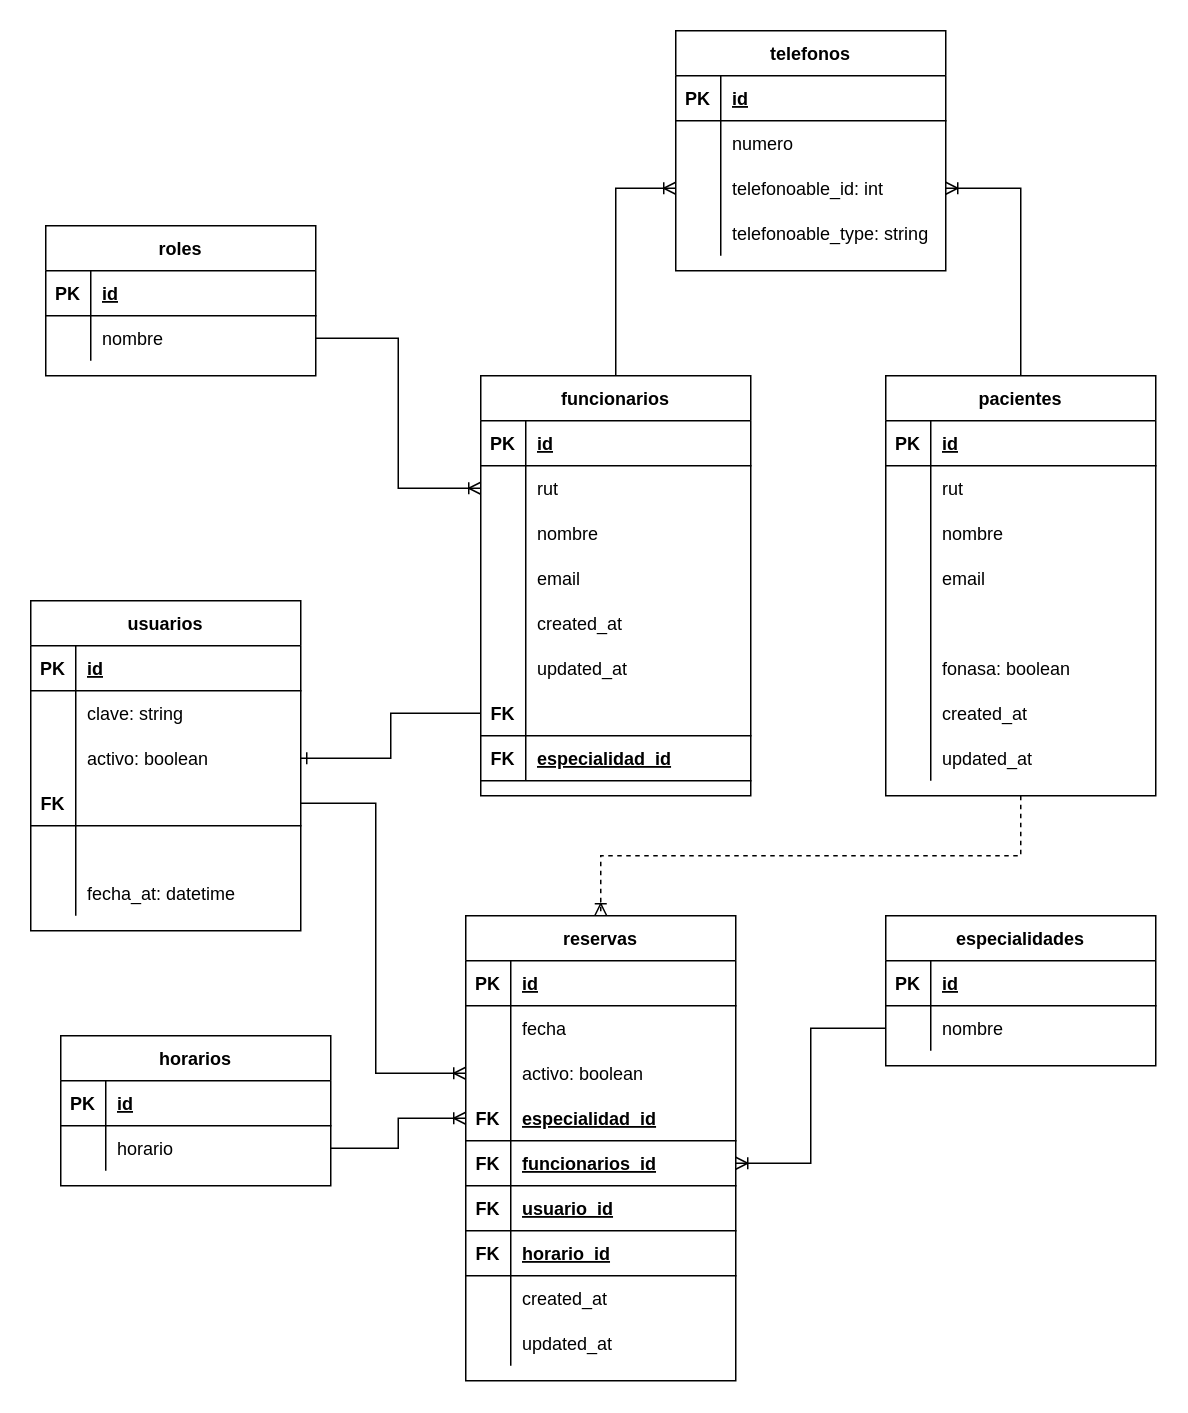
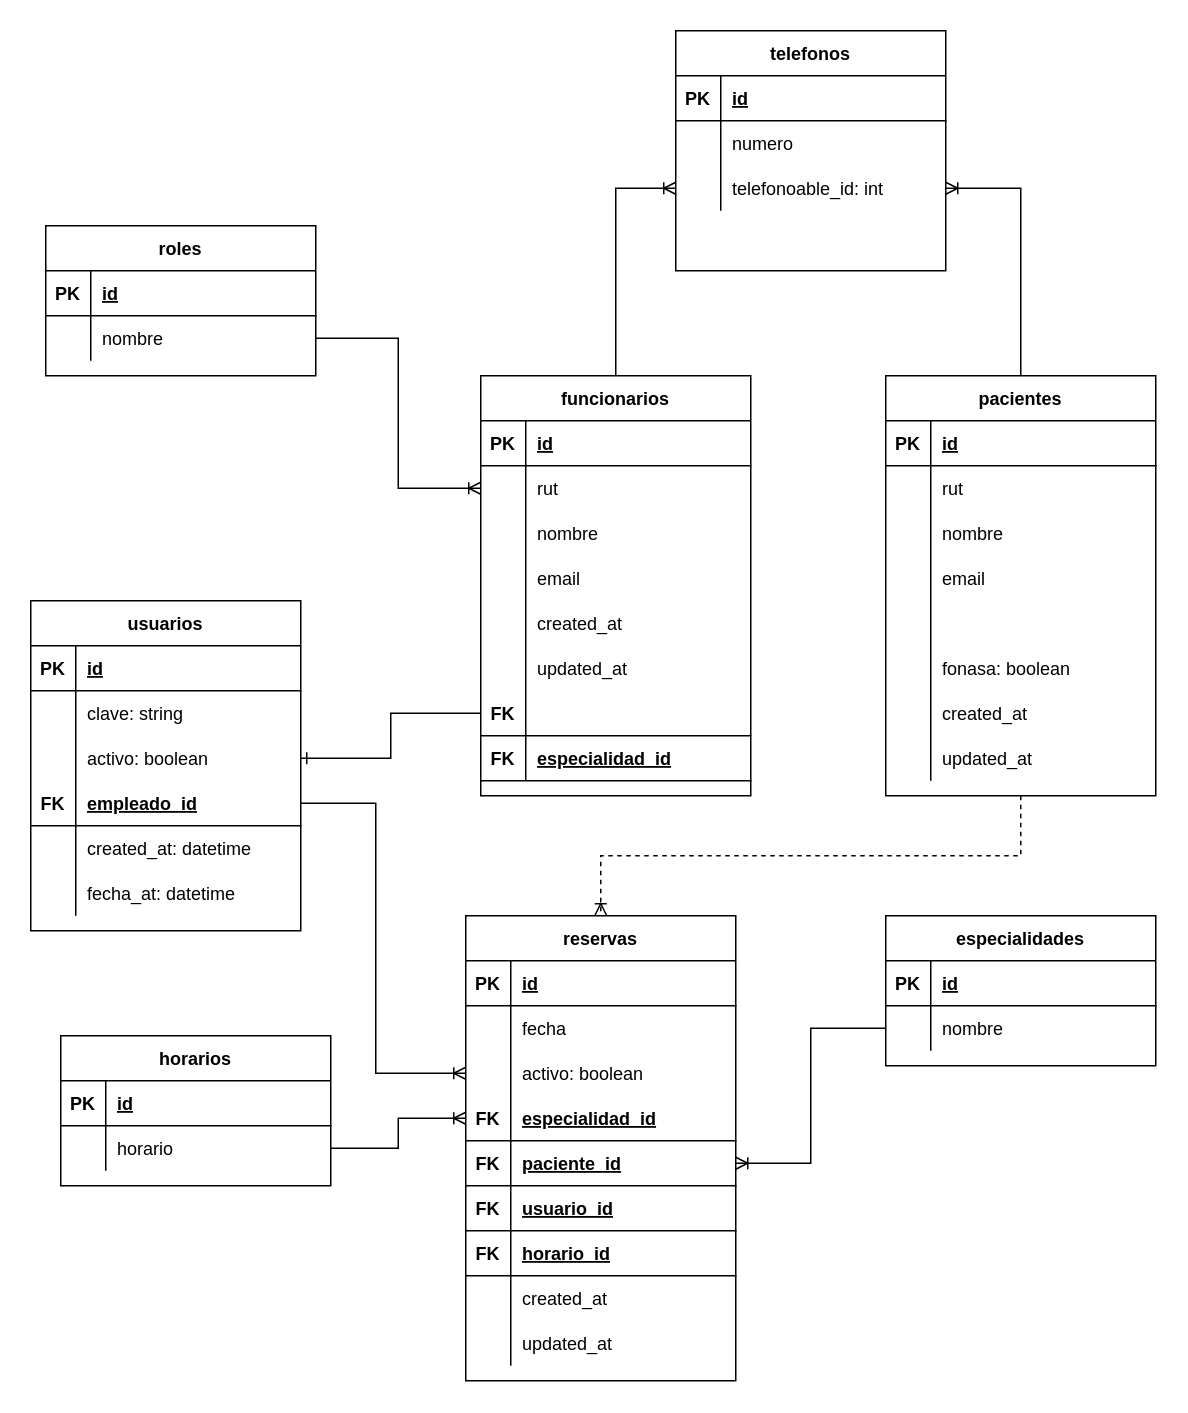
node "telefonoable_type: string": removed
node "empleado_id": added
node "created_at: datetime": added
node "funcionarios_id": label "funcionarios_id" -> "paciente_id"
